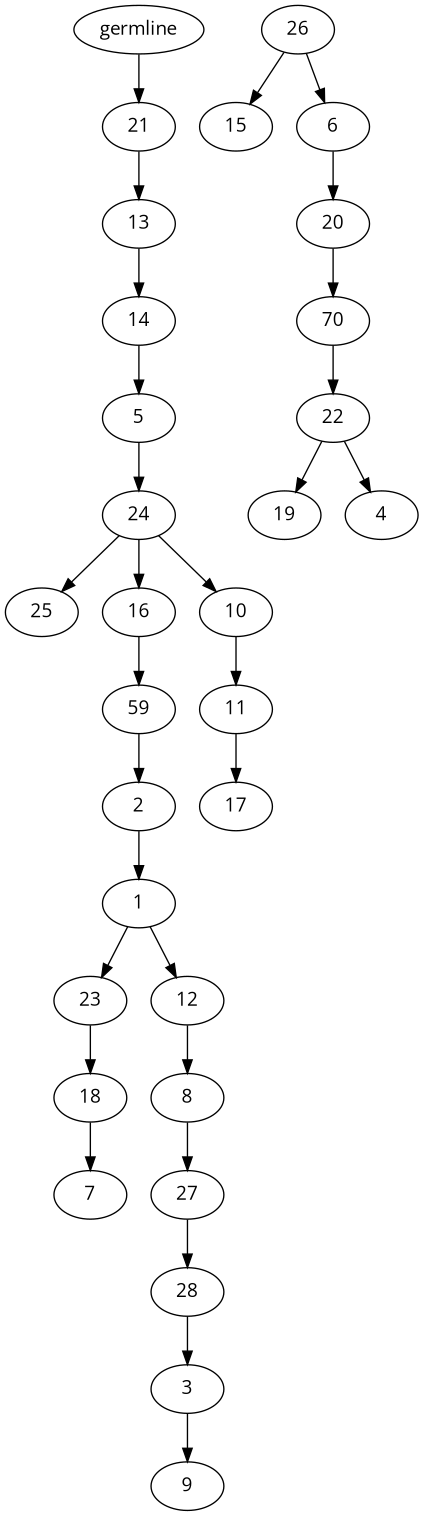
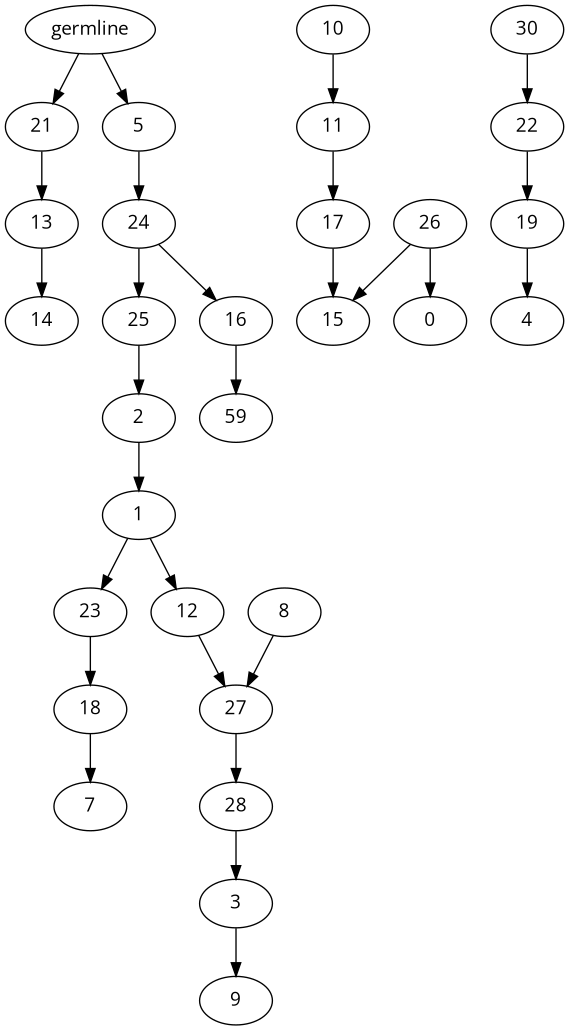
node "6": label "6" -> "0"
node "20": removed
edge "17" -> "15": added
node "70": label "70" -> "30"
edge "14" -> "5": now "germline" -> "5"
edge "22" -> "4": now "19" -> "4"
edge "24" -> "10": removed
edge "59" -> "2": now "25" -> "2"
edge "12" -> "8": now "12" -> "27"
